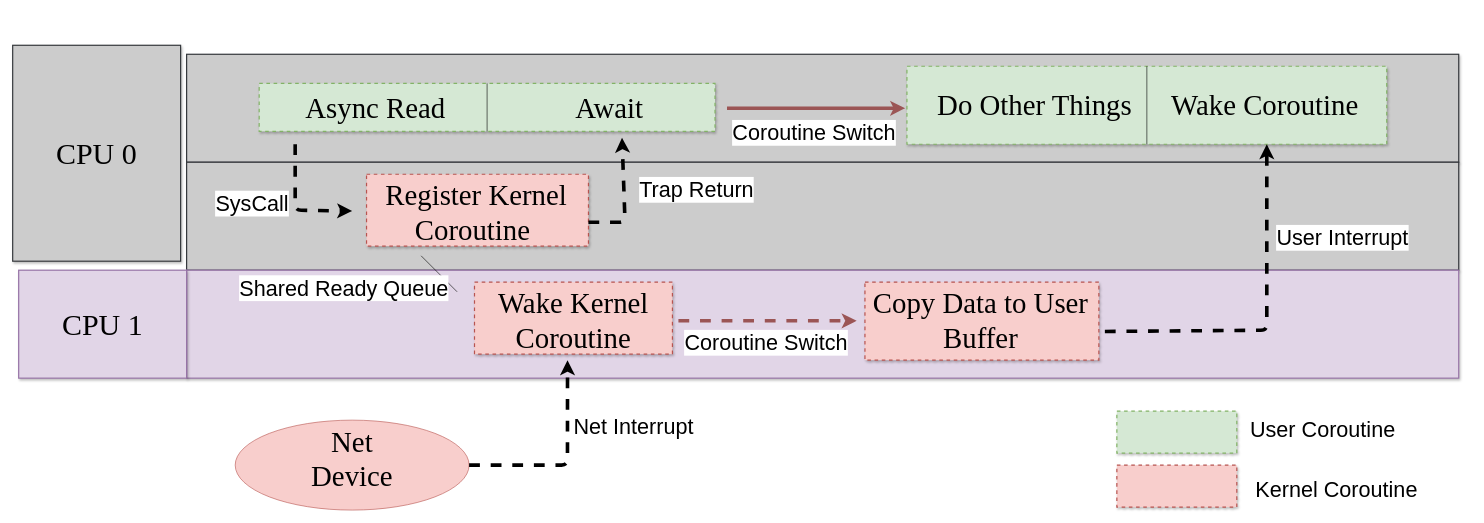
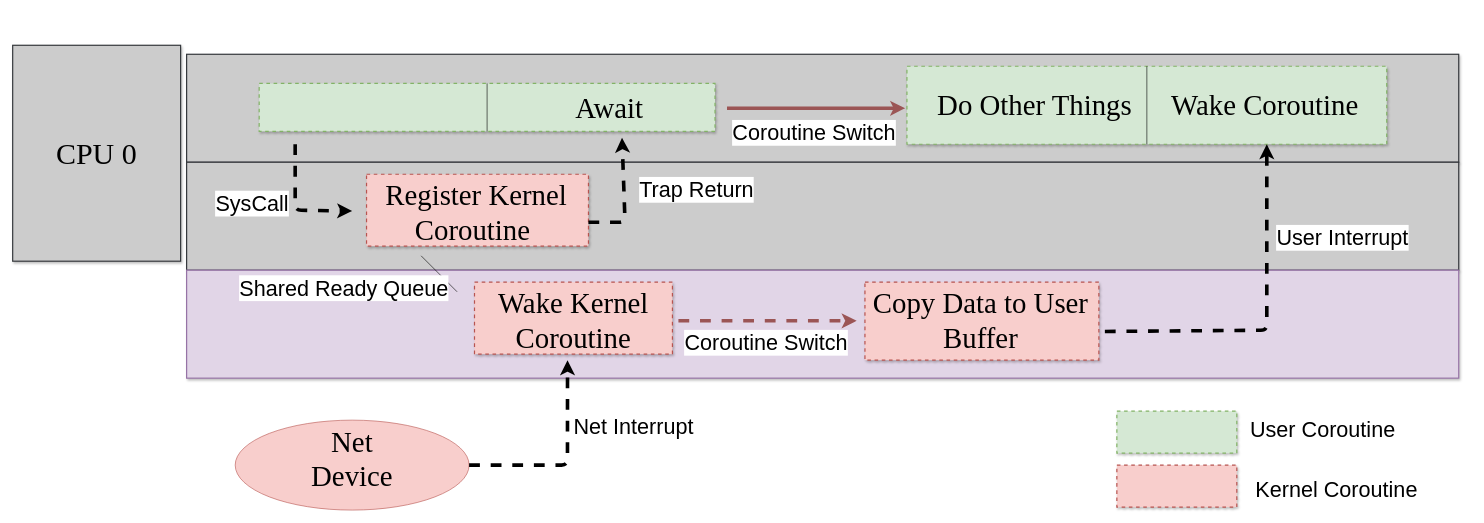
node "Async Read": removed
node "CPU 1": removed
